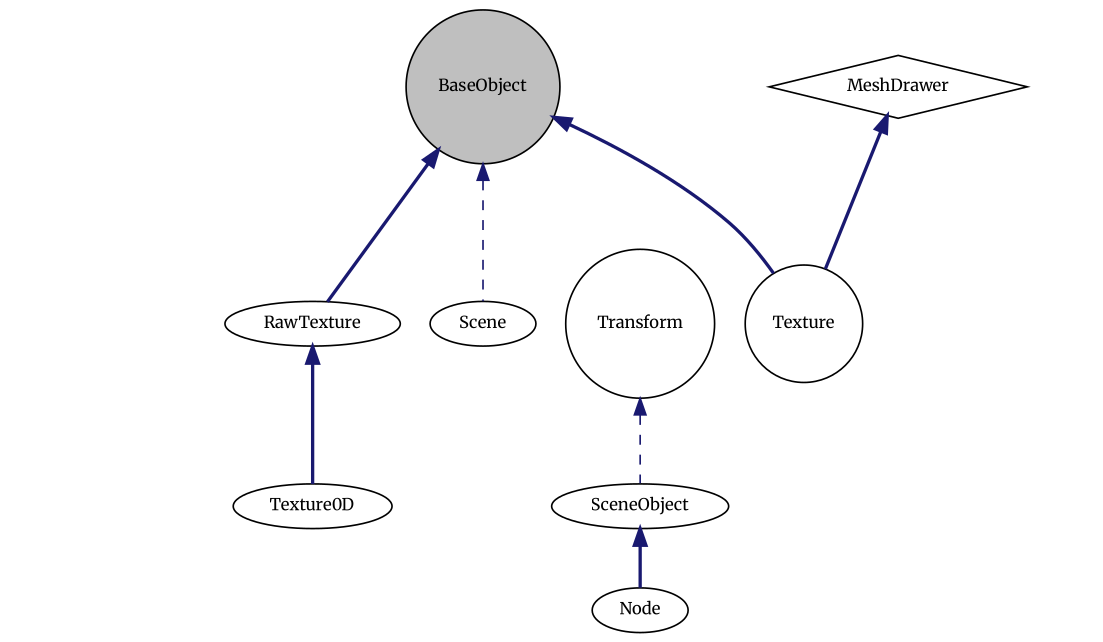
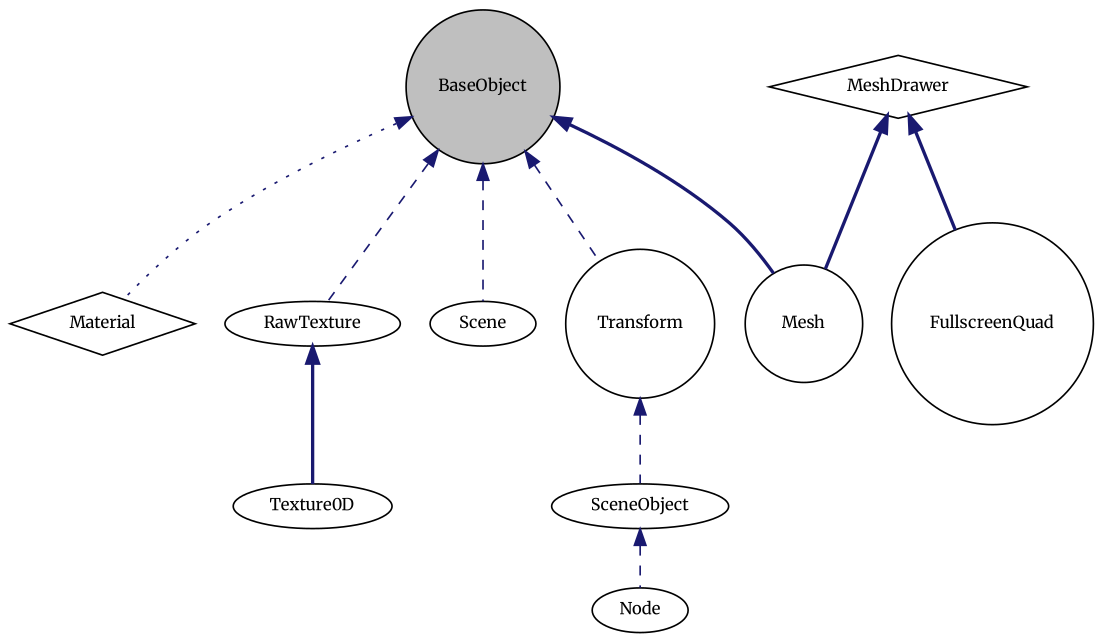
edge "Transform" -> "BaseObject": added
edge "RawTexture" -> "BaseObject": style bold -> dashed
node "Material": added
node "Texture": label "Texture" -> "Mesh"
node "FullscreenQuad": added
edge "Node" -> "SceneObject": style bold -> dashed
